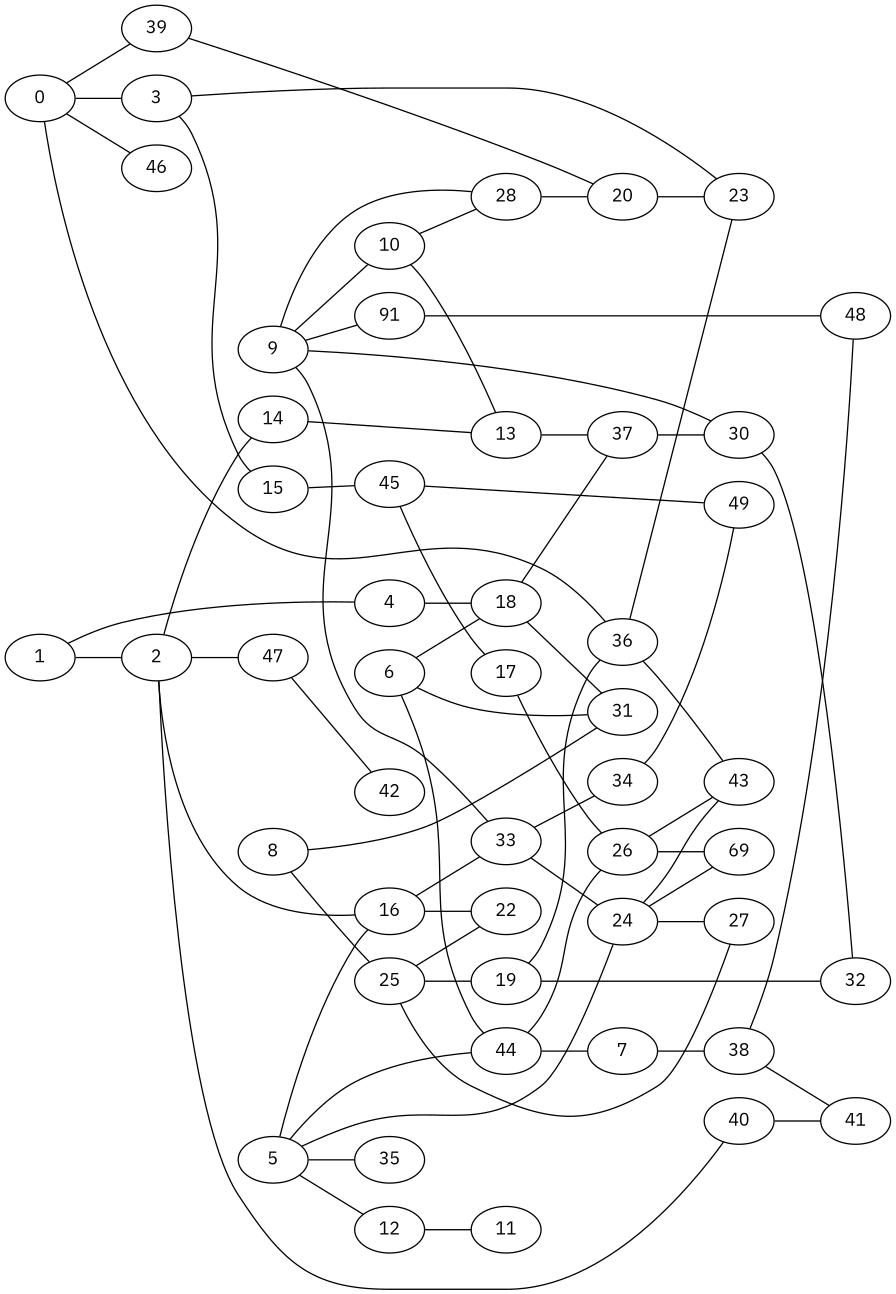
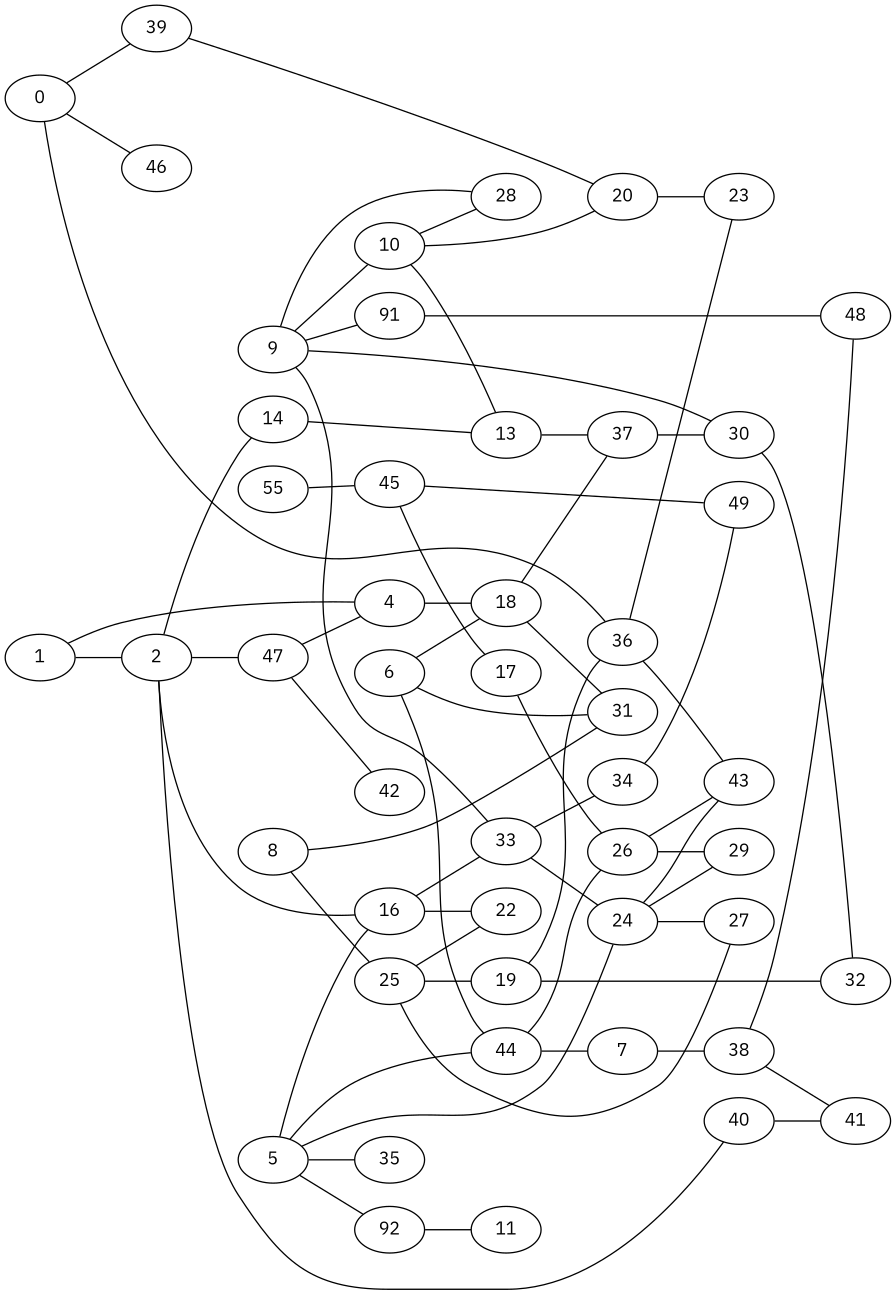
node "3": removed
edge "28" -- "20": now "10" -- "20"
node "15": label "15" -> "55"
edge "4" -- "47": added
node "69": label "69" -> "29"
node "12": label "12" -> "92"
